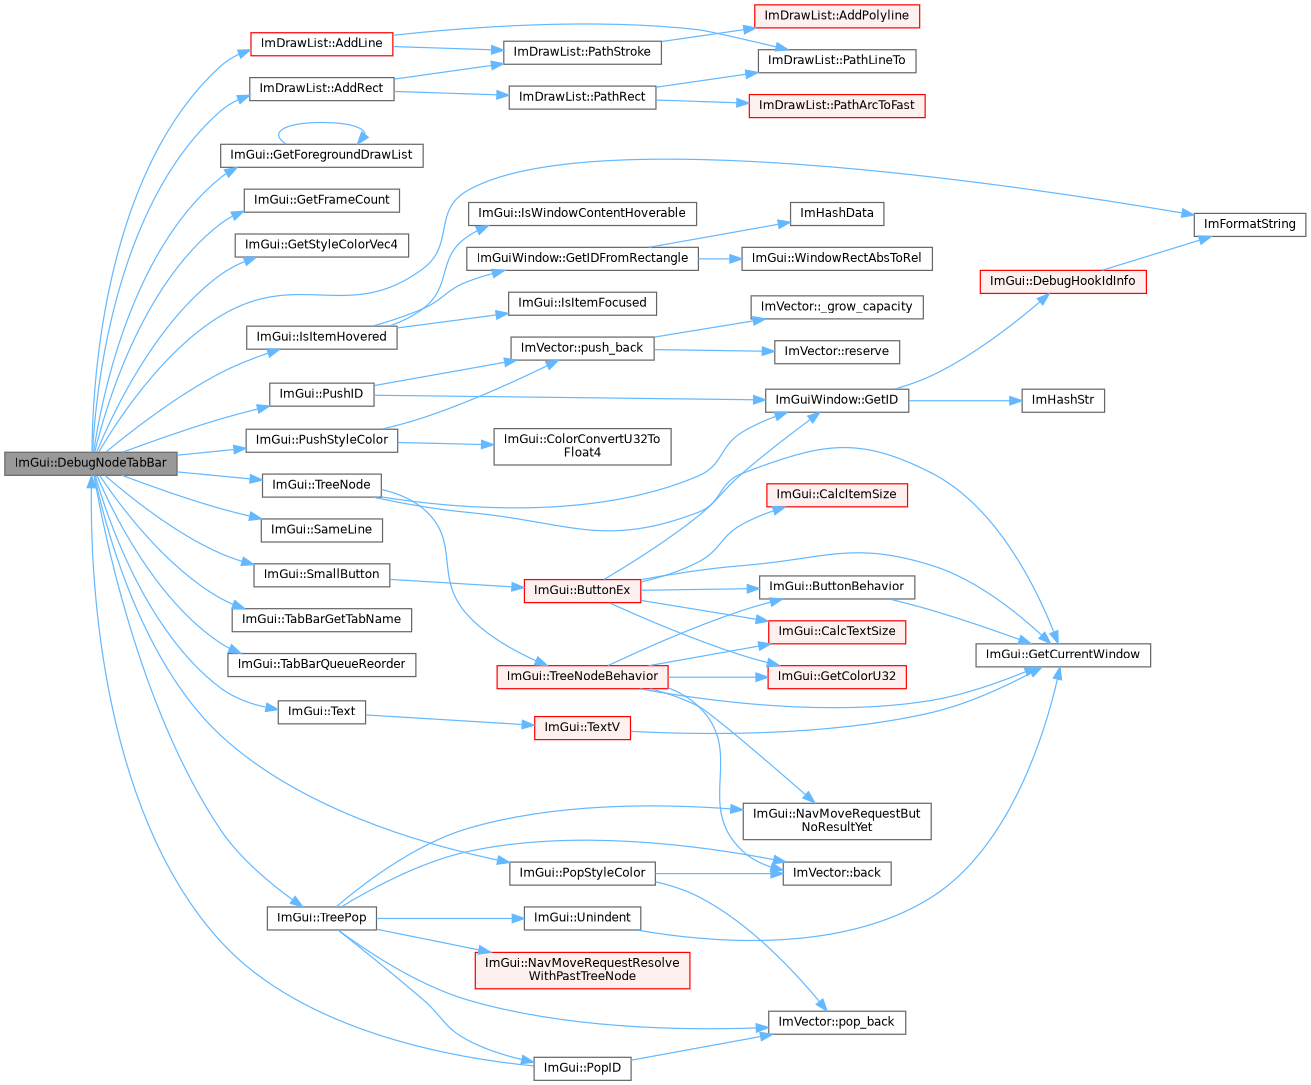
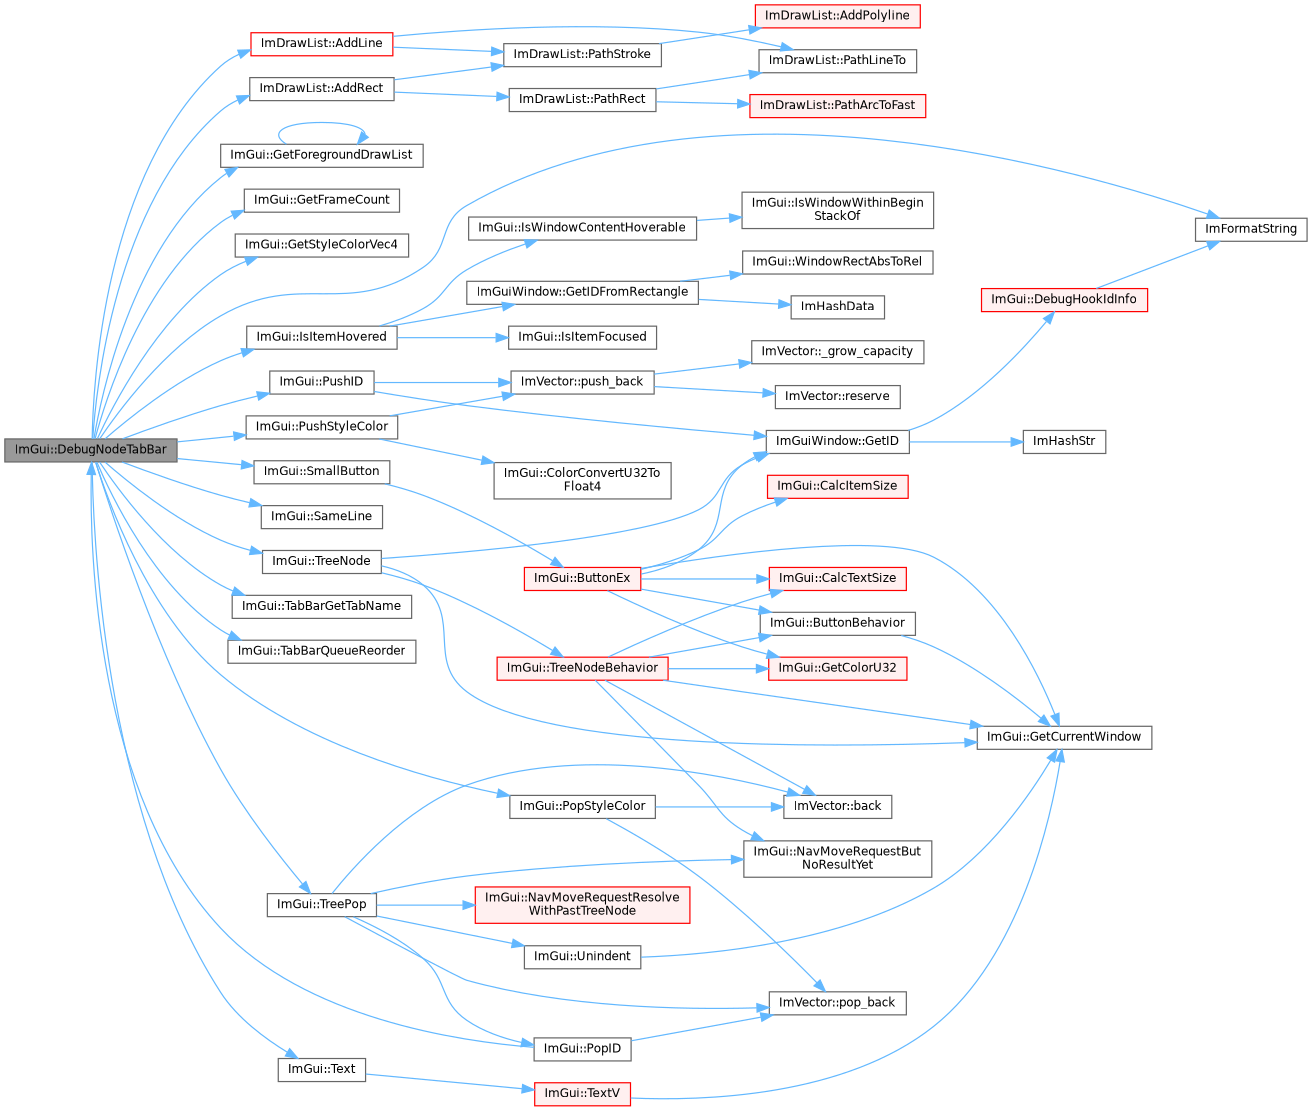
node "ImGui::IsWindowWithinBegin StackOf": added
